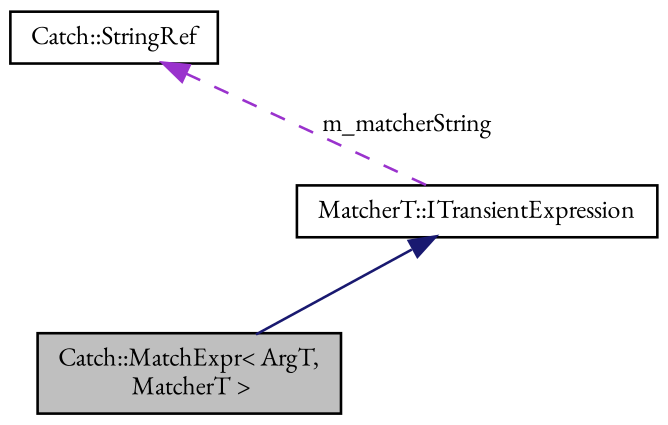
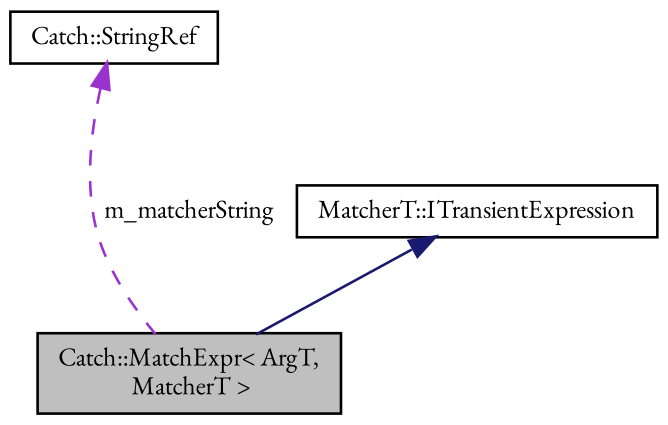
edge "MatcherT::ITransientExpression" -> "Catch::StringRef": now "Catch::MatchExpr< ArgT, MatcherT >" -> "Catch::StringRef"
